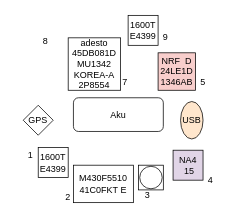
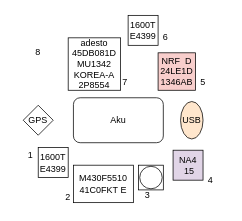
node "9": label "9" -> "6"
node "8": moved (45, 42) -> (38, 53)
node "Aku": size 90x34 -> 90x45
